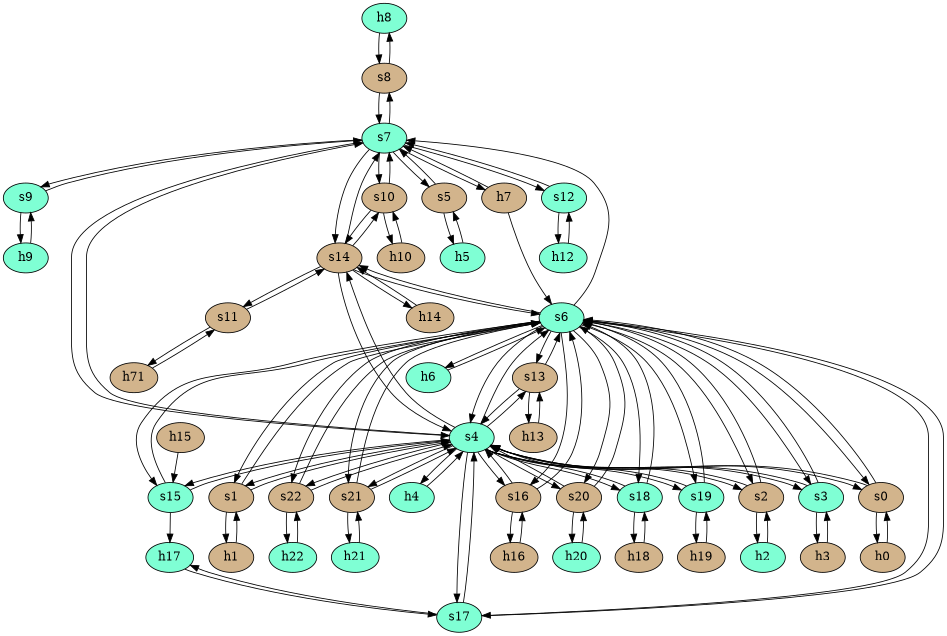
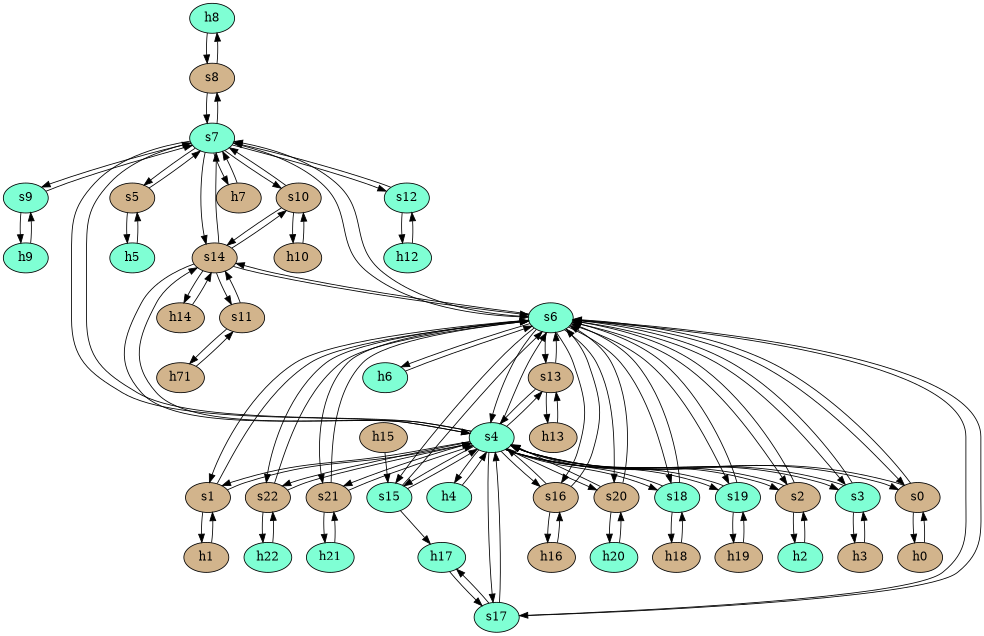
edge "h7" -> "s6": now "s7" -> "s6"
